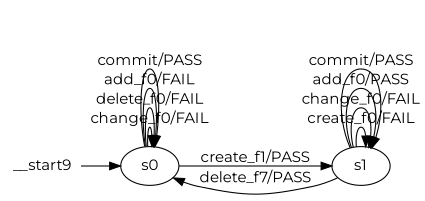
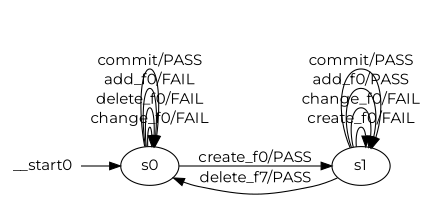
edge "s0" -> "s1": label "create_f1/PASS" -> "create_f0/PASS"
node "__start9": label "__start9" -> "__start0"
